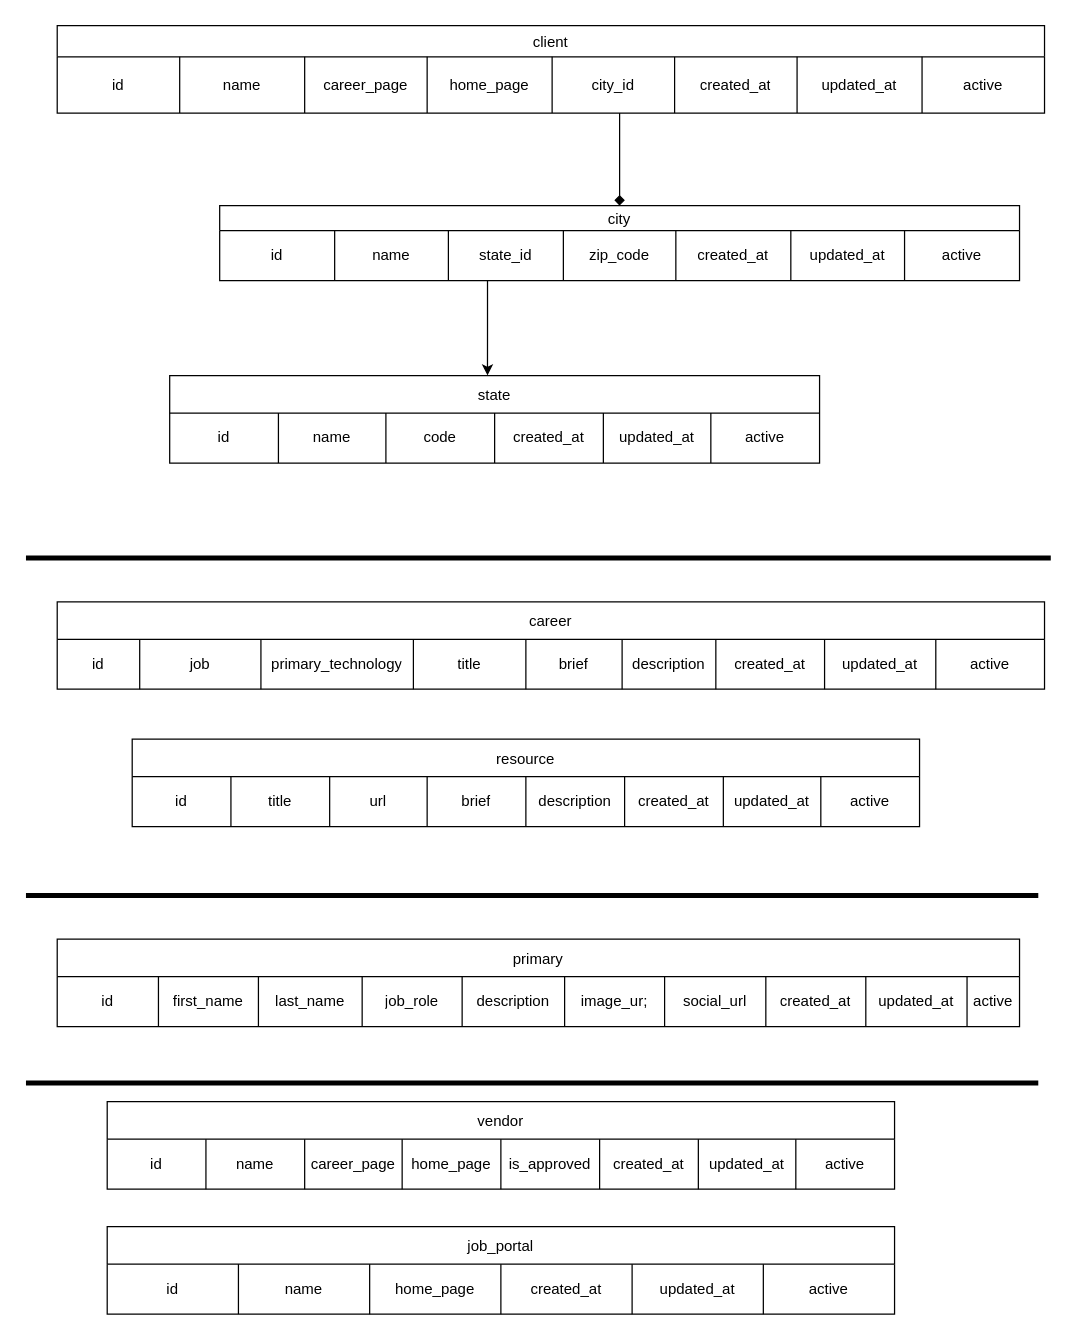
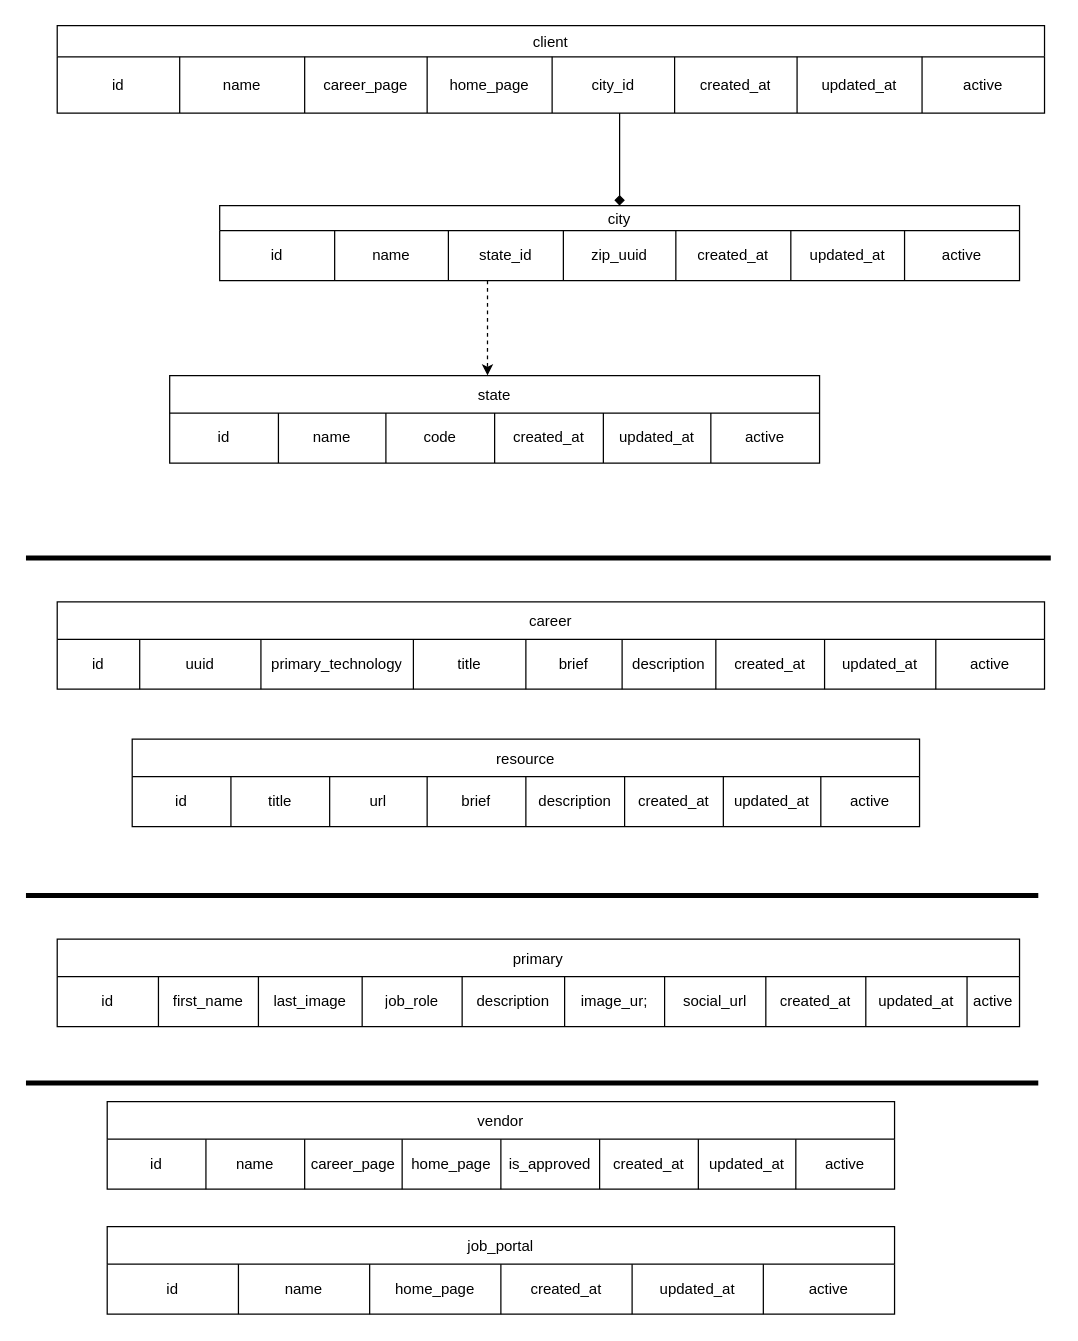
node "zip_code": label "zip_code" -> "zip_uuid"
edge "city" -> "state": style solid -> dashed
node "job": label "job" -> "uuid"
node "last_name": label "last_name" -> "last_image"
